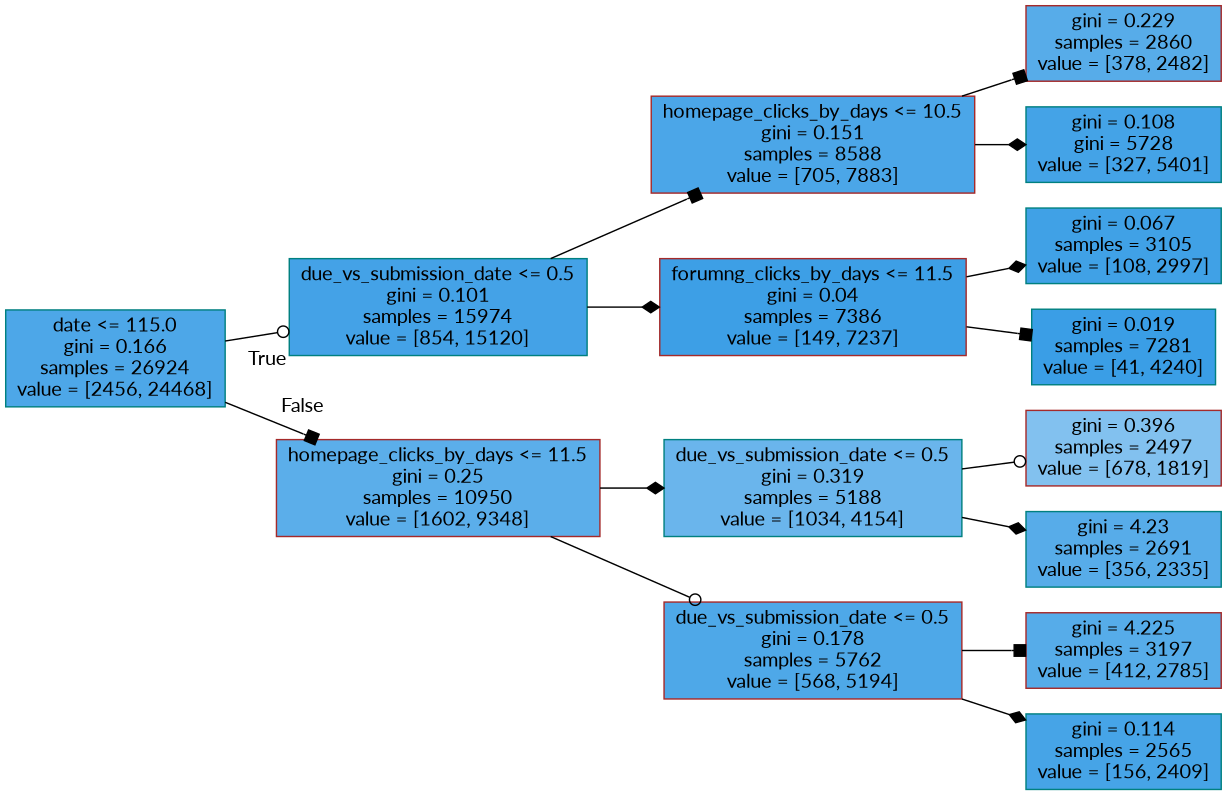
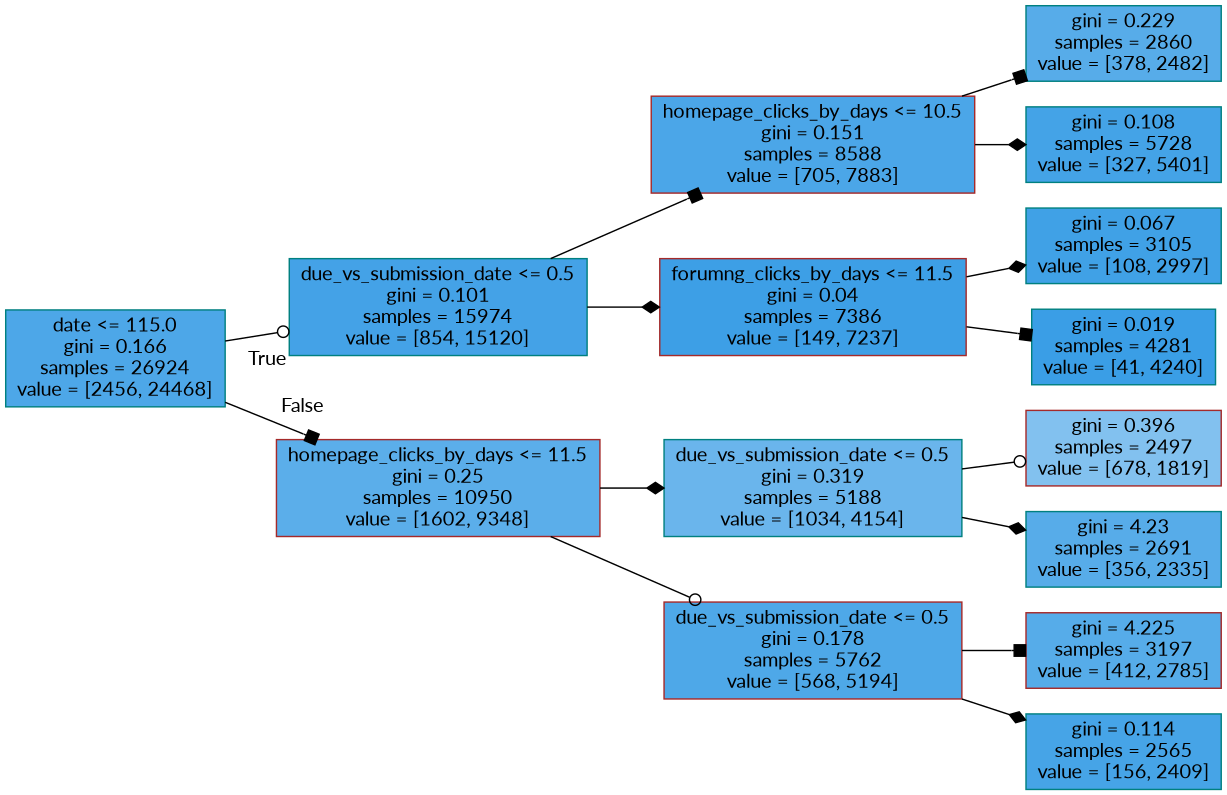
node "gini = 0.229 samples = 2860 value = [378, 2482]": color brown -> teal
node "gini = 0.108 gini = 5728 value = [327, 5401]": label "gini = 0.108 gini = 5728 value = [327, 5401]" -> "gini = 0.108 samples = 5728 value = [327, 5401]"
node "gini = 0.019 samples = 7281 value = [41, 4240]": label "gini = 0.019 samples = 7281 value = [41, 4240]" -> "gini = 0.019 samples = 4281 value = [41, 4240]"
